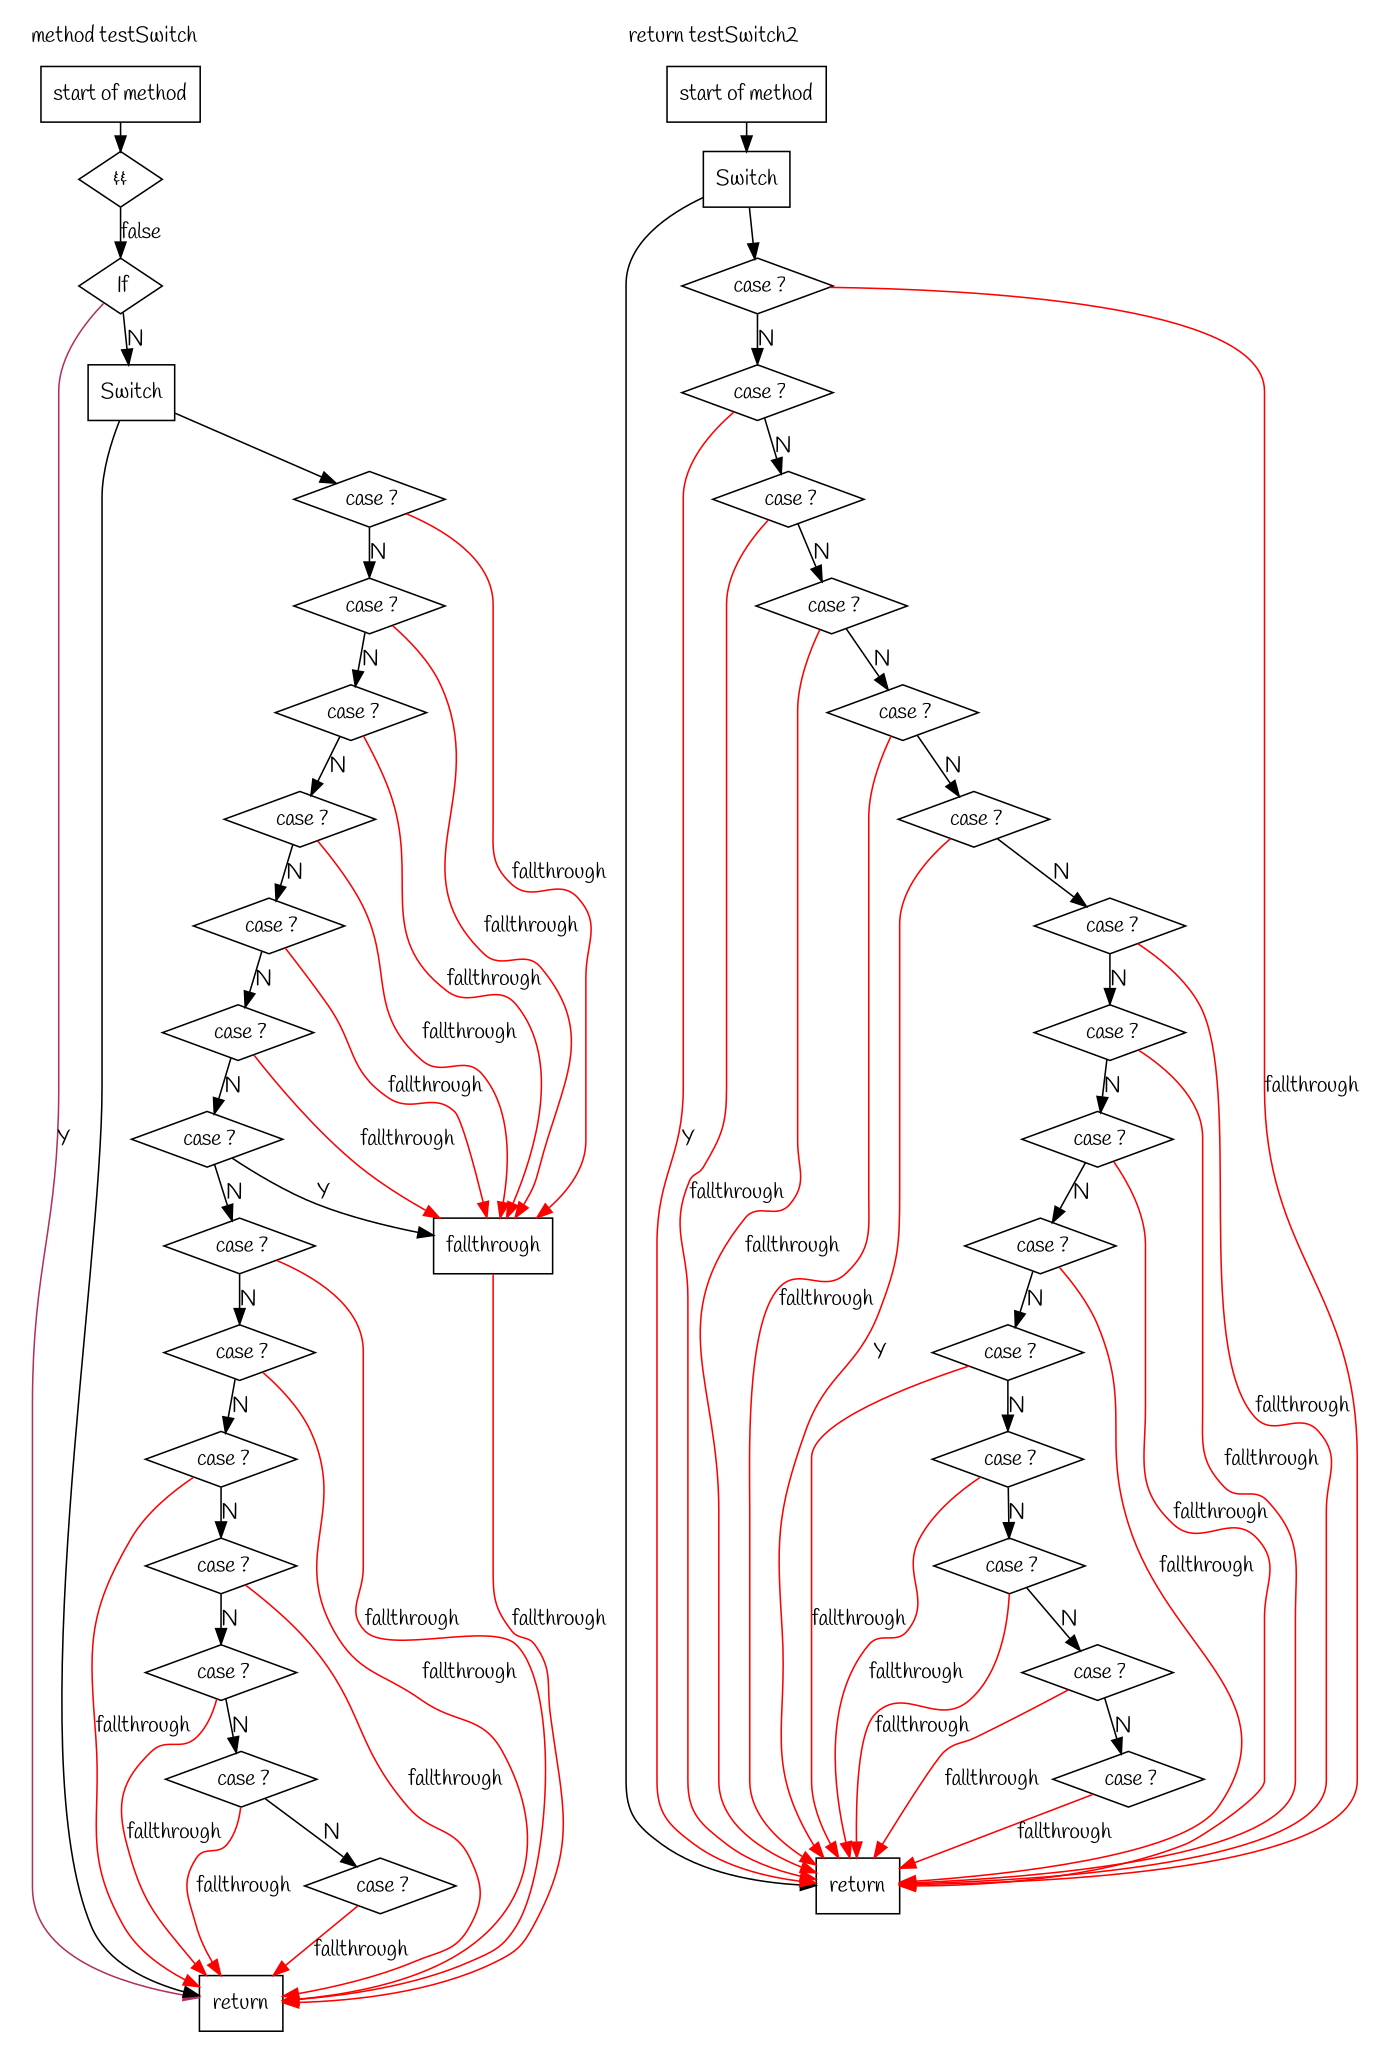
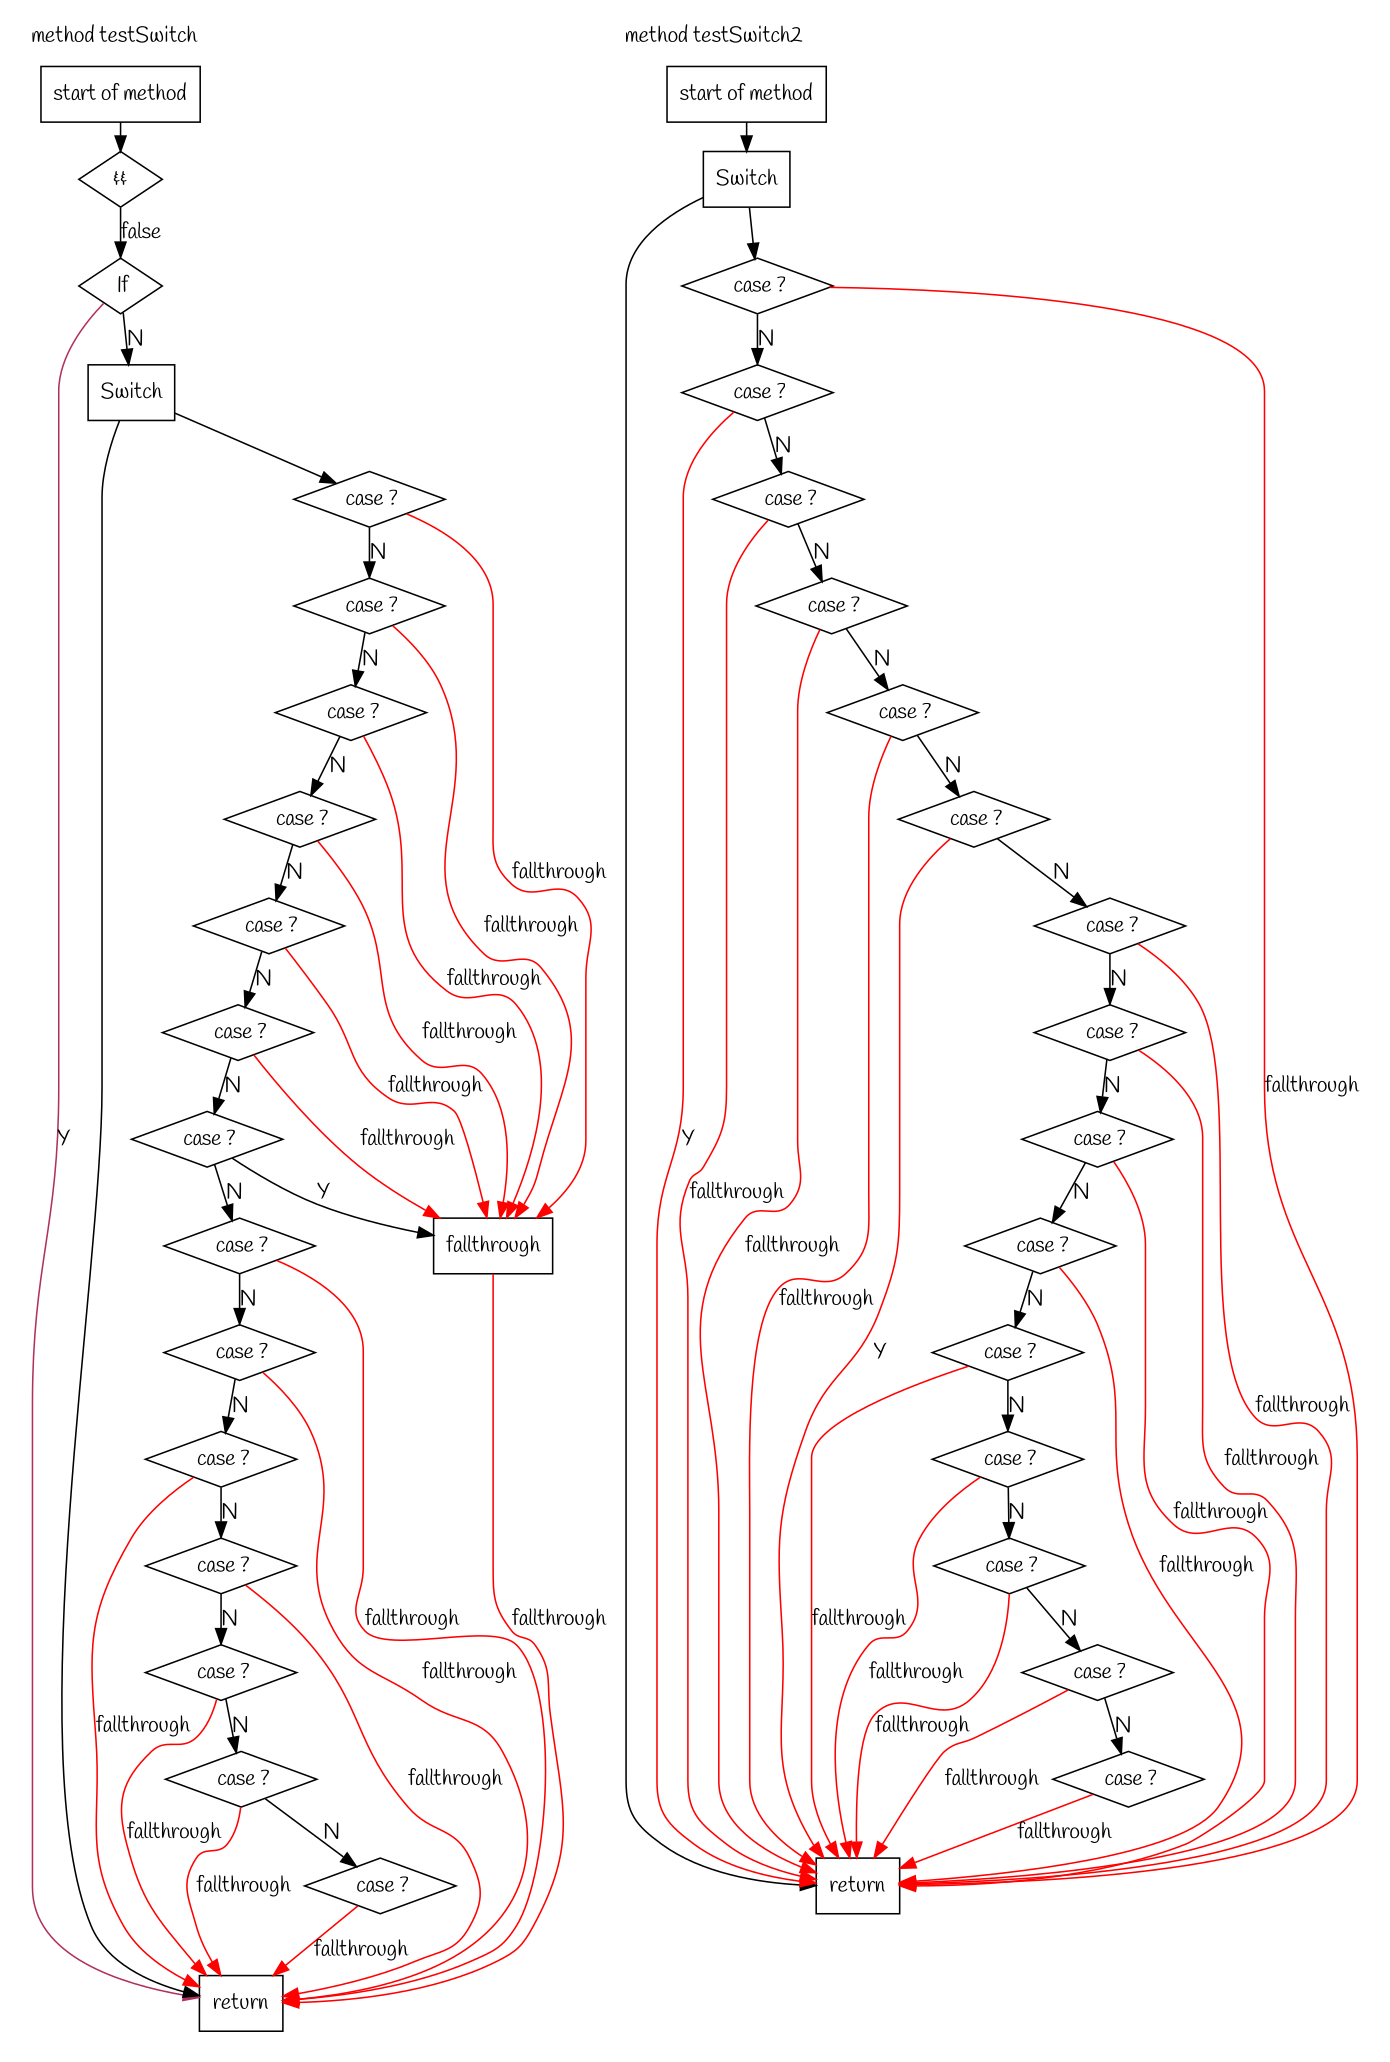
cluster "return testSwitch2": label "return testSwitch2" -> "method testSwitch2"
